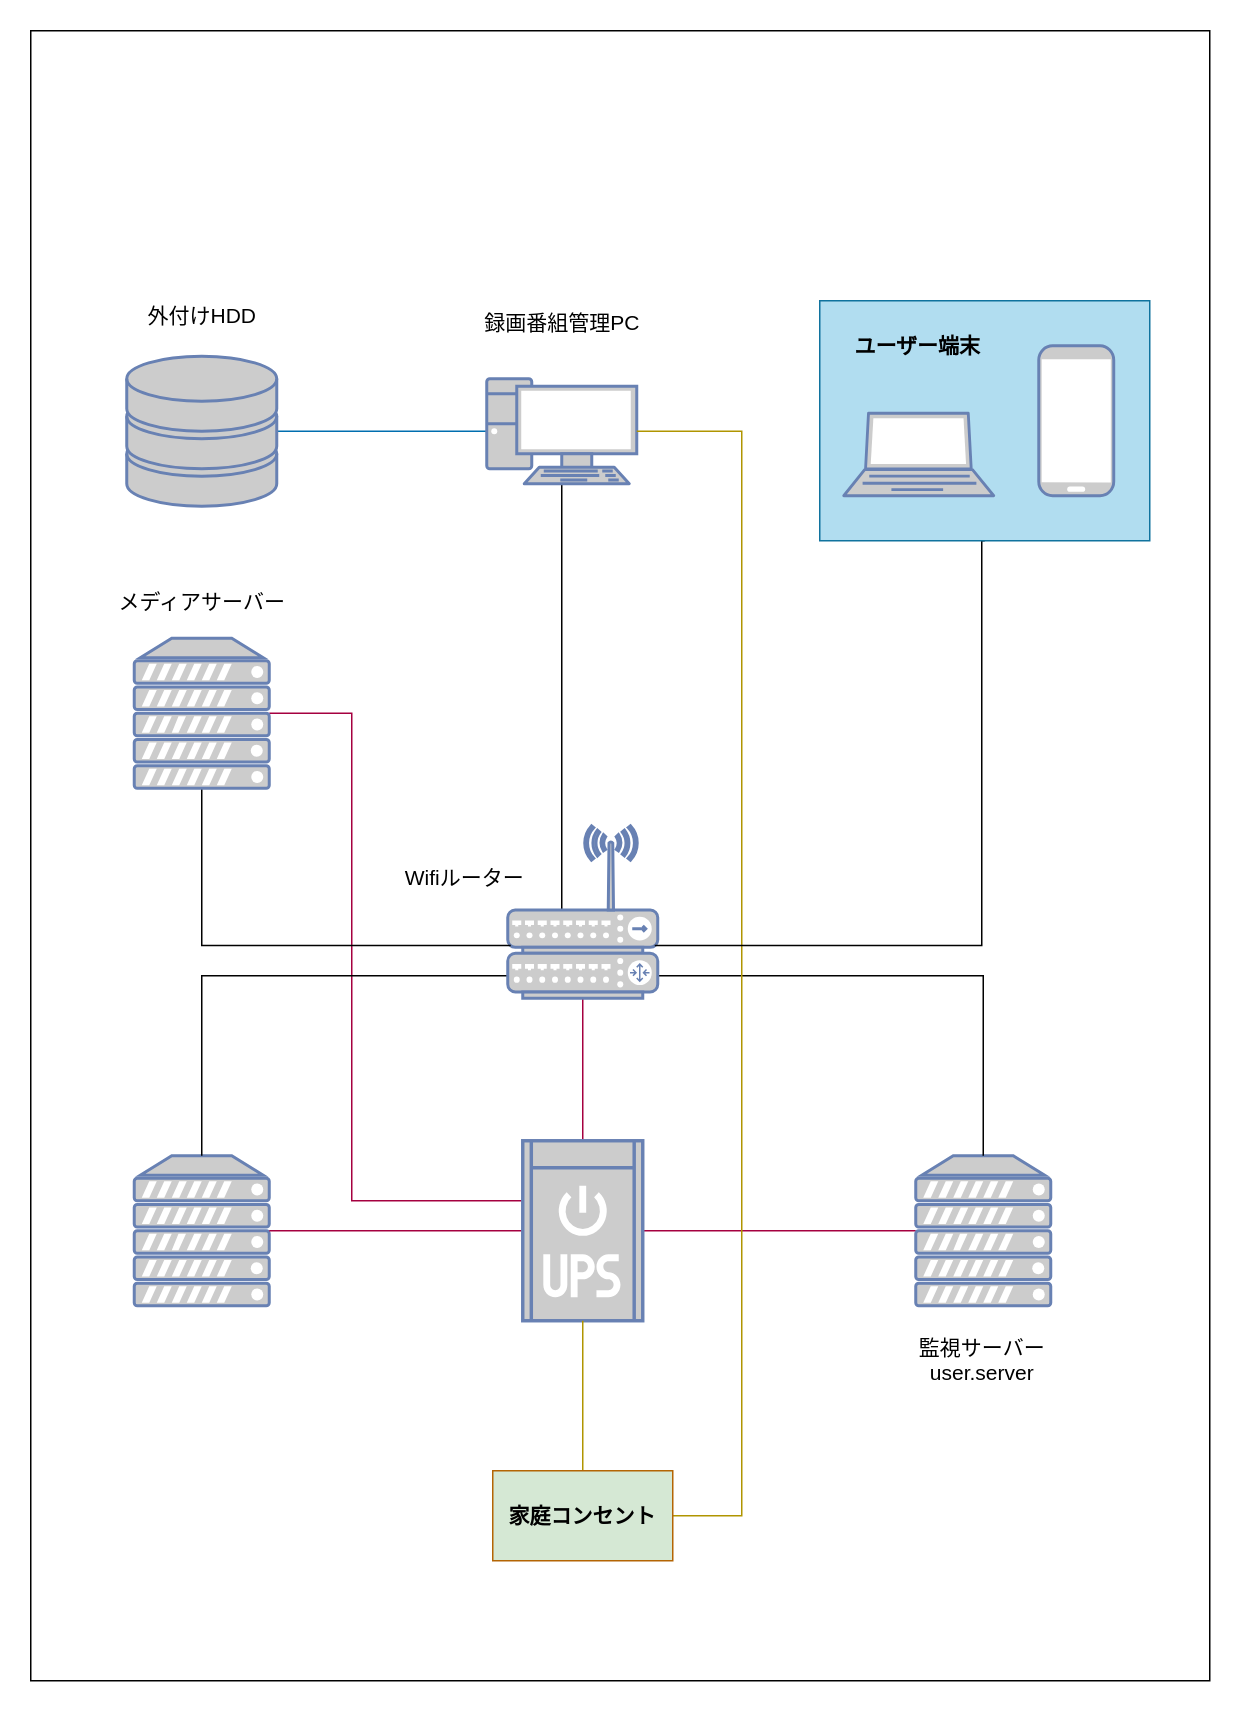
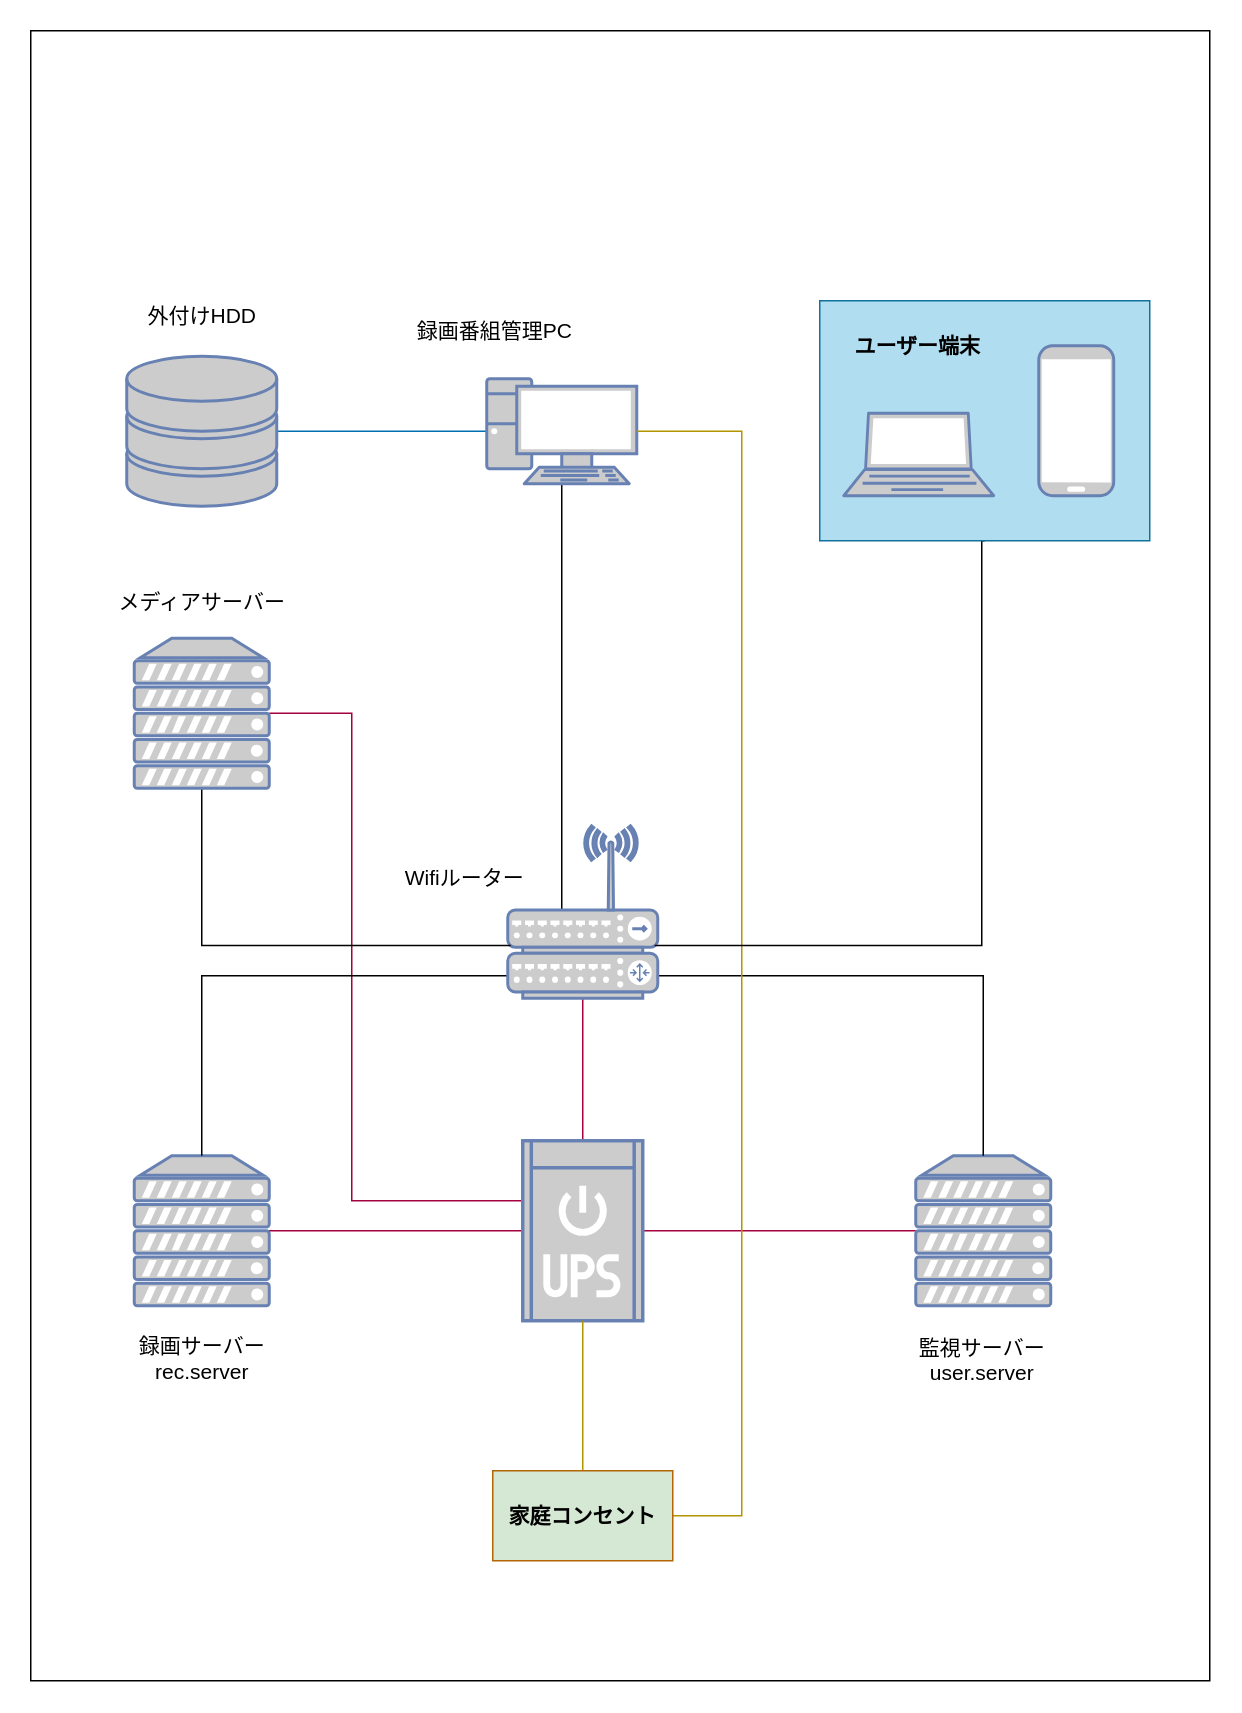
node "録画番組管理PC": moved (562, 323) -> (494, 331)
node "録画サーバーrec.server": added
